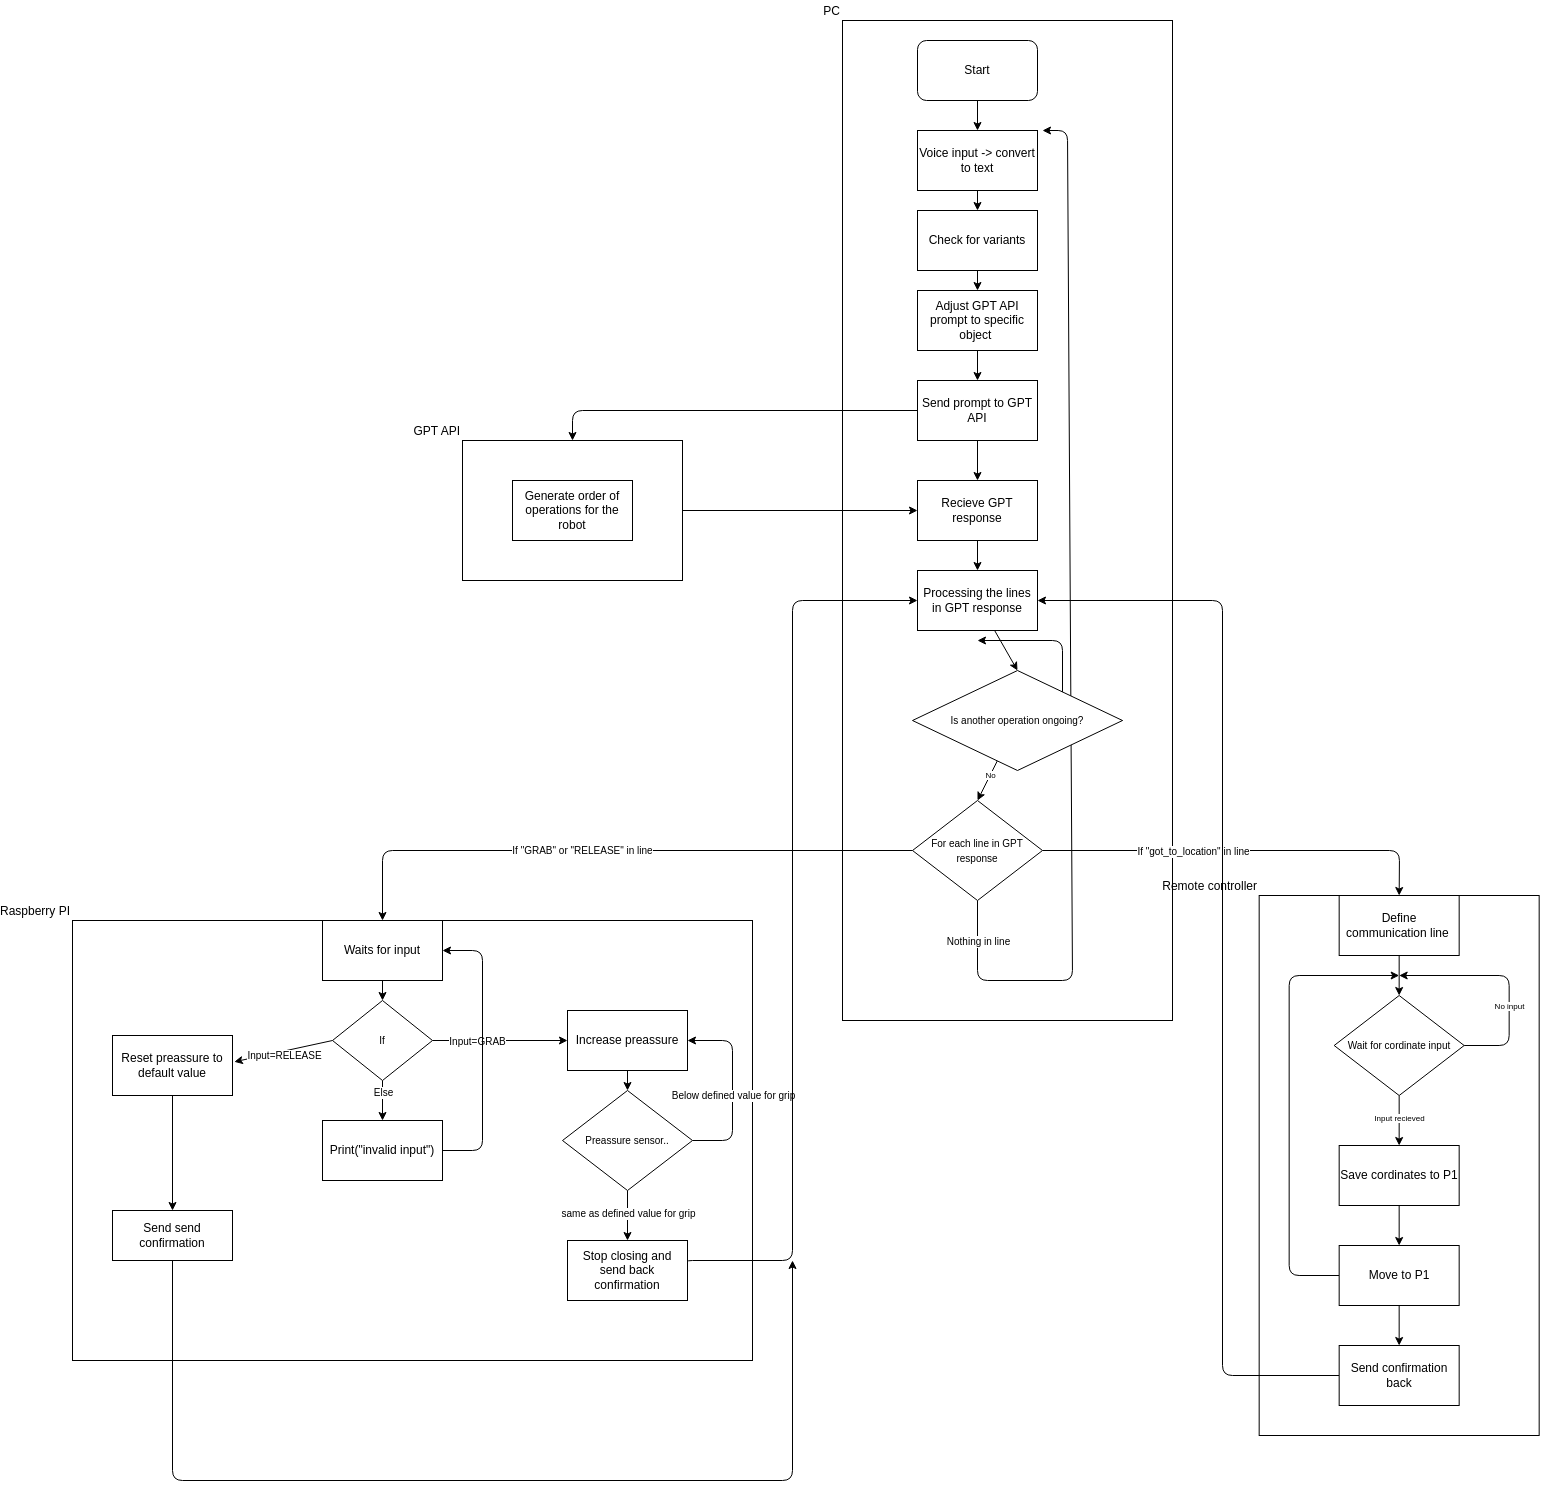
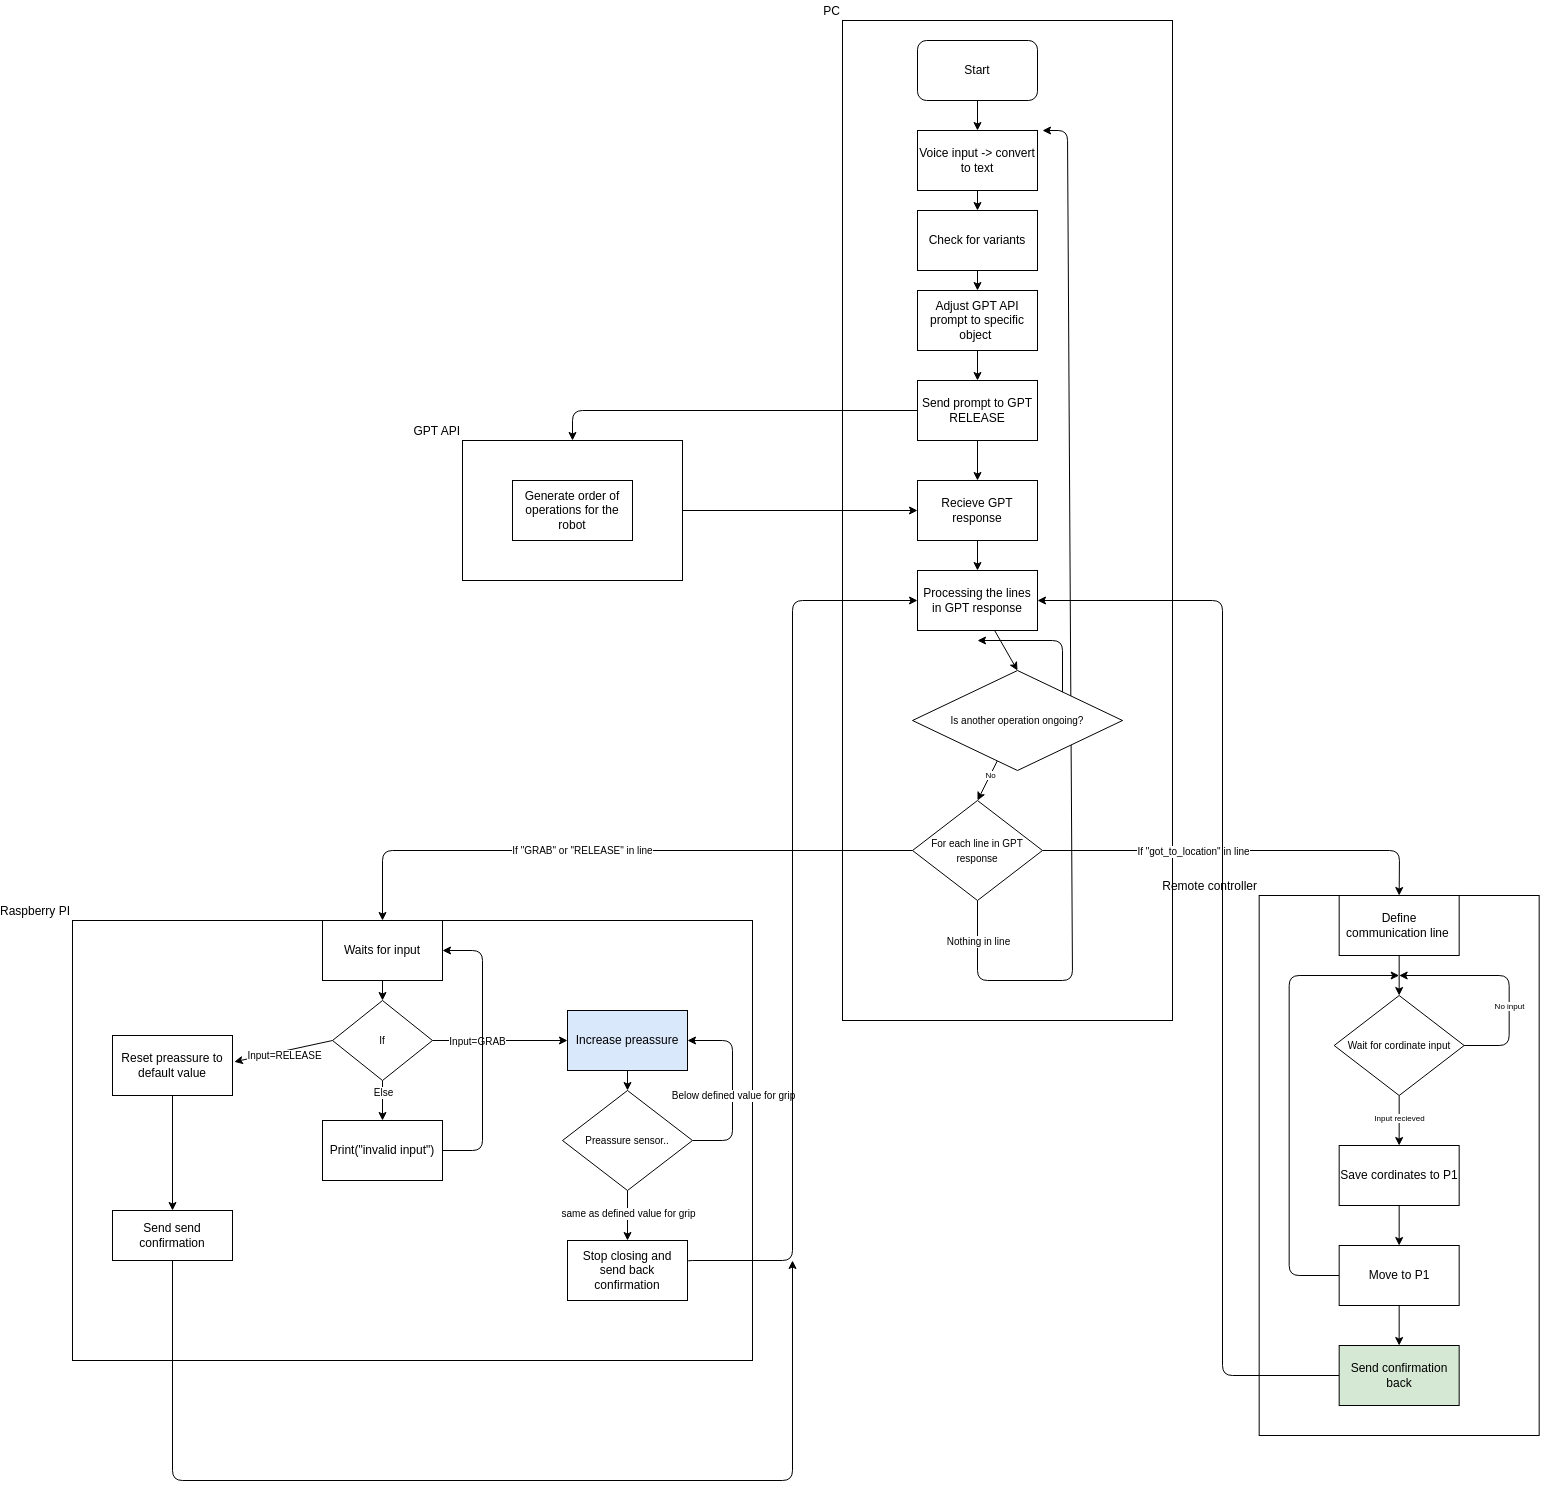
node "Send prompt to GPT API": label "Send prompt to GPT API" -> "Send prompt to GPT RELEASE"
node "Increase preassure": fillcolor #ffffff -> #dae8fc
node "Send confirmation back": fillcolor #ffffff -> #d5e8d4
